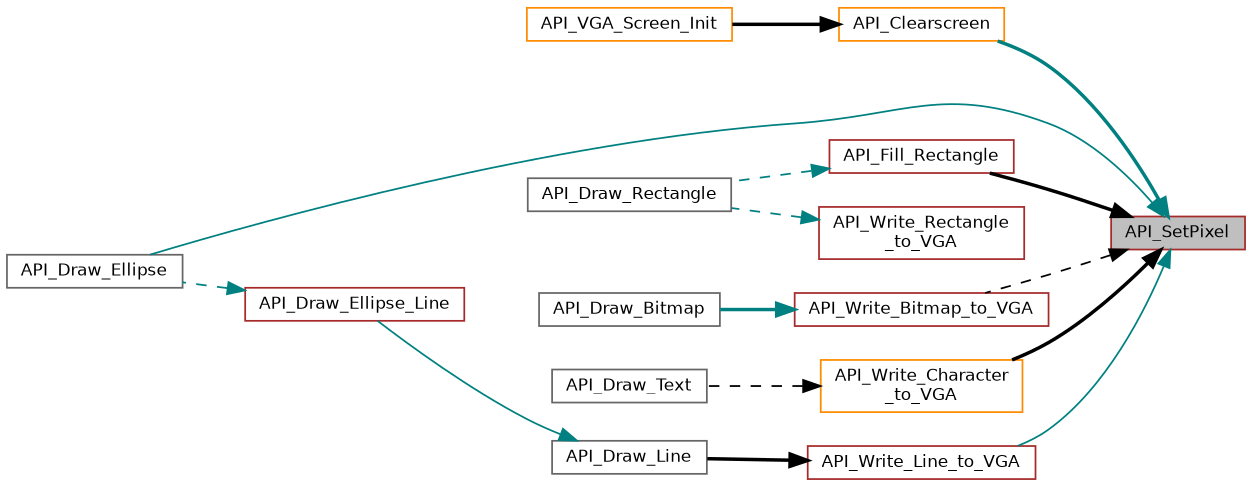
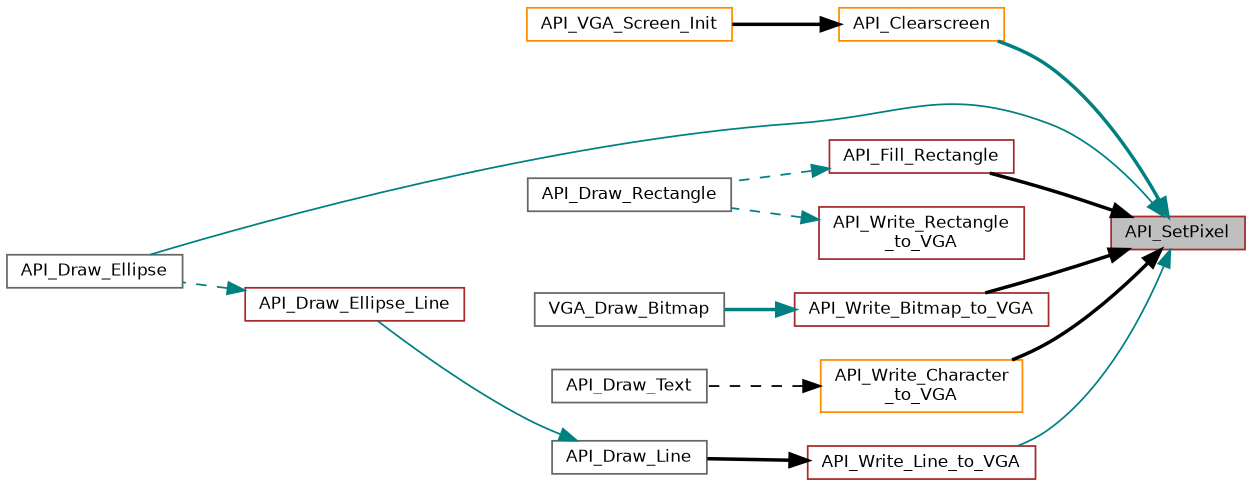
edge "API_Write_Bitmap_to_VGA" -> "API_SetPixel": style dashed -> bold
node "API_Draw_Bitmap": label "API_Draw_Bitmap" -> "VGA_Draw_Bitmap"
